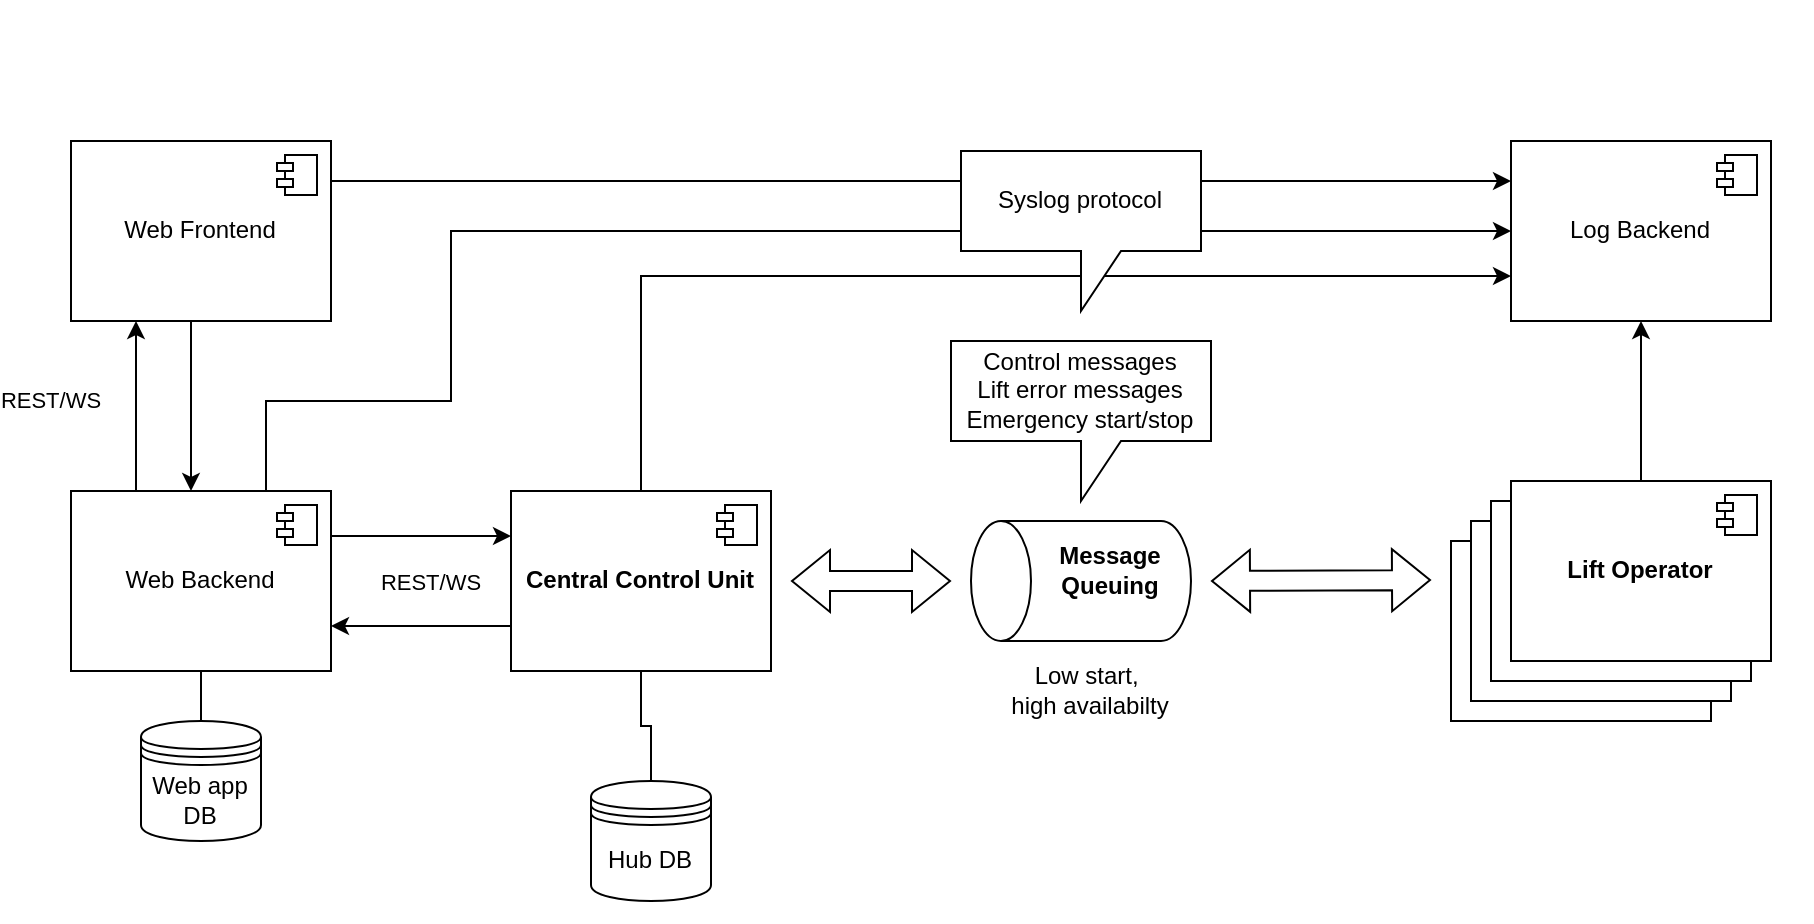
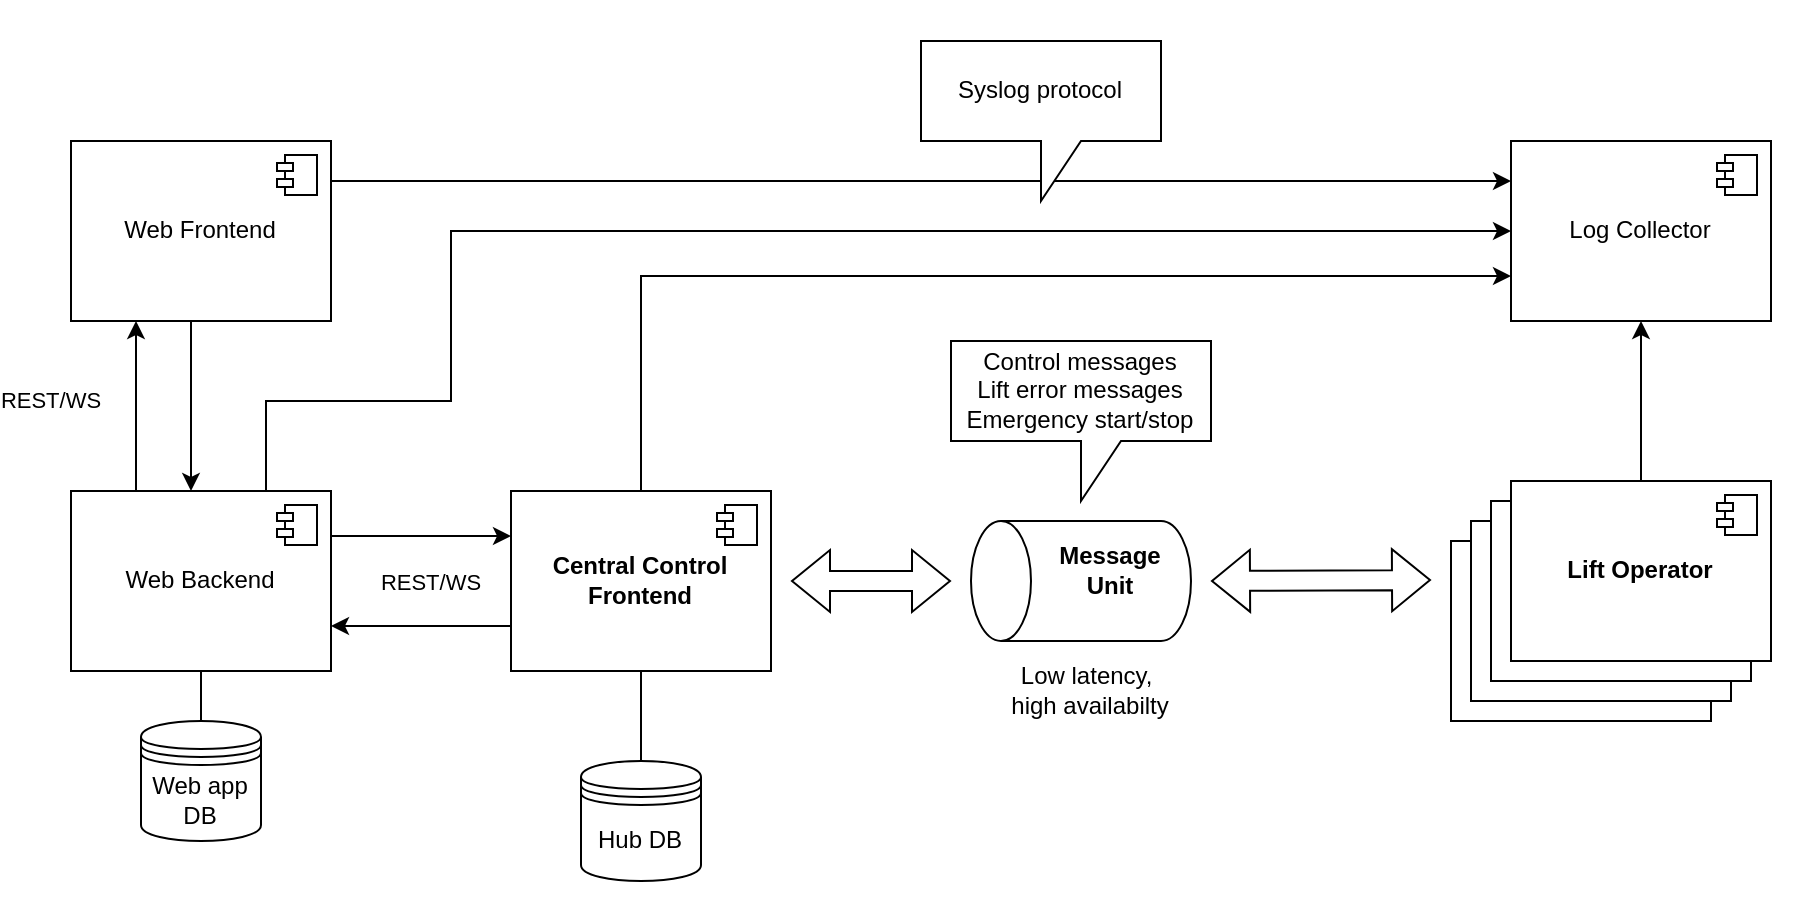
node "Syslog protocol": moved (1081, 231) -> (1041, 121)
node "Log Backend": label "Log Backend" -> "Log Collector"
node "Message Queuing": label "Message Queuing" -> "Message Unit"
node "Central Control Unit": label "Central Control Unit" -> "Central Control Frontend"
node "Low start, high availabilty": label "Low start, high availabilty" -> "Low latency, high availabilty"
node "Hub DB": moved (651, 841) -> (641, 821)
